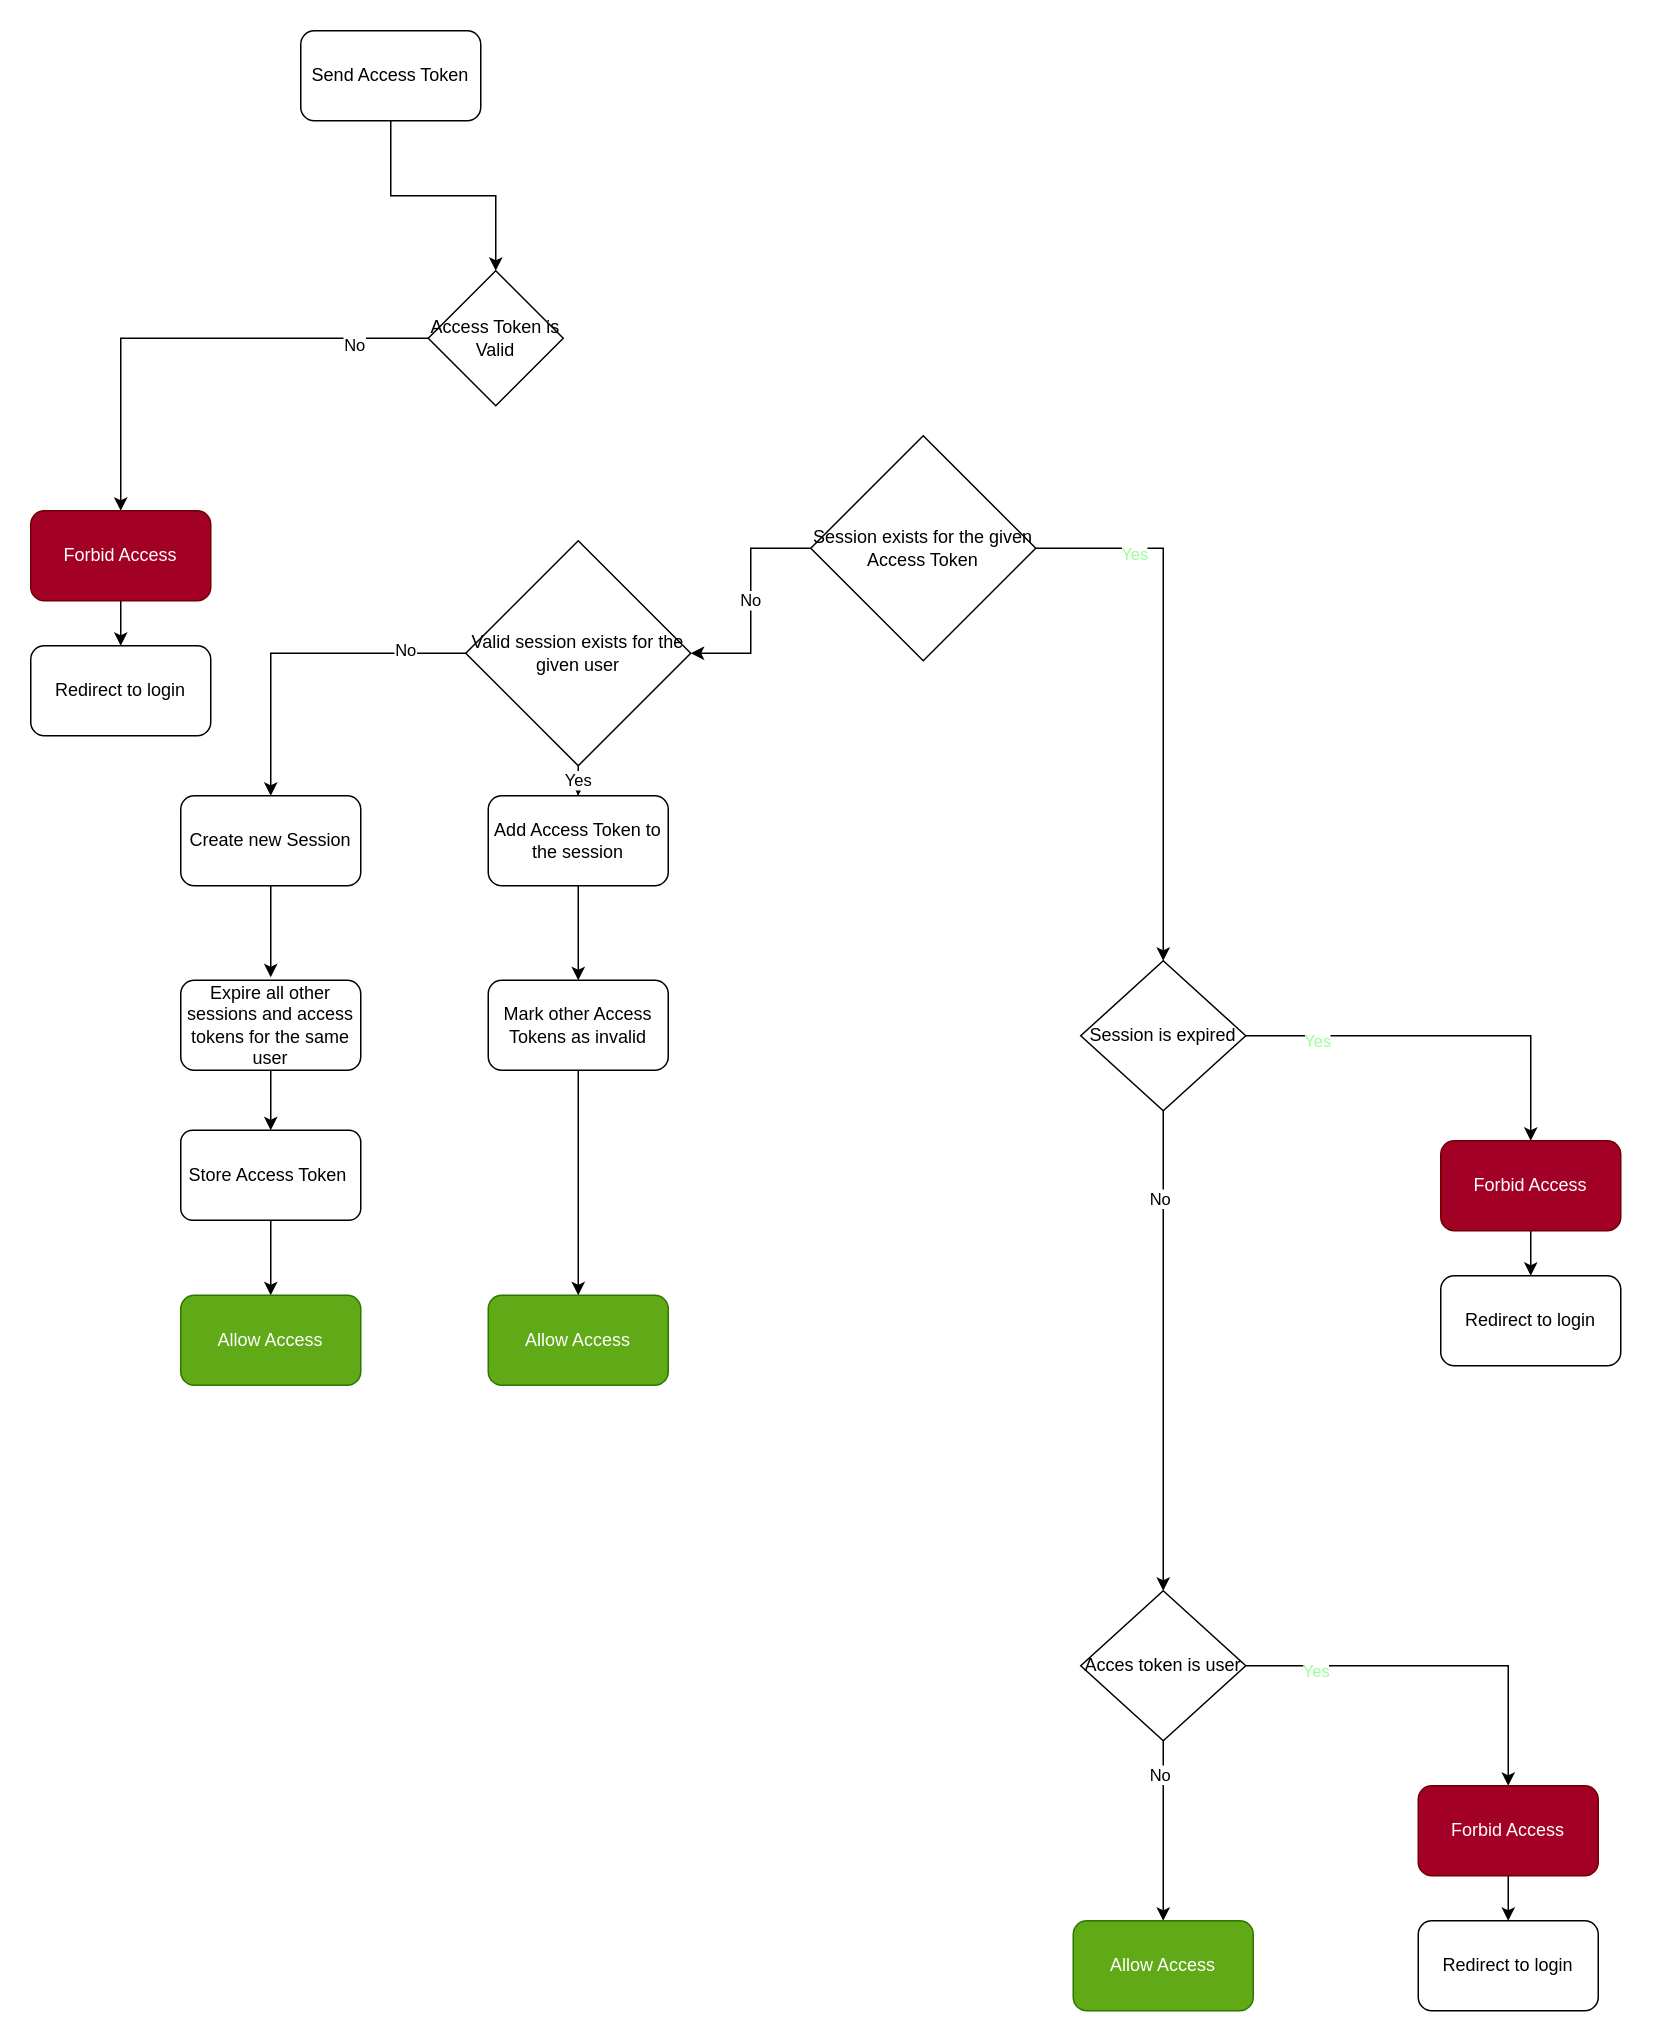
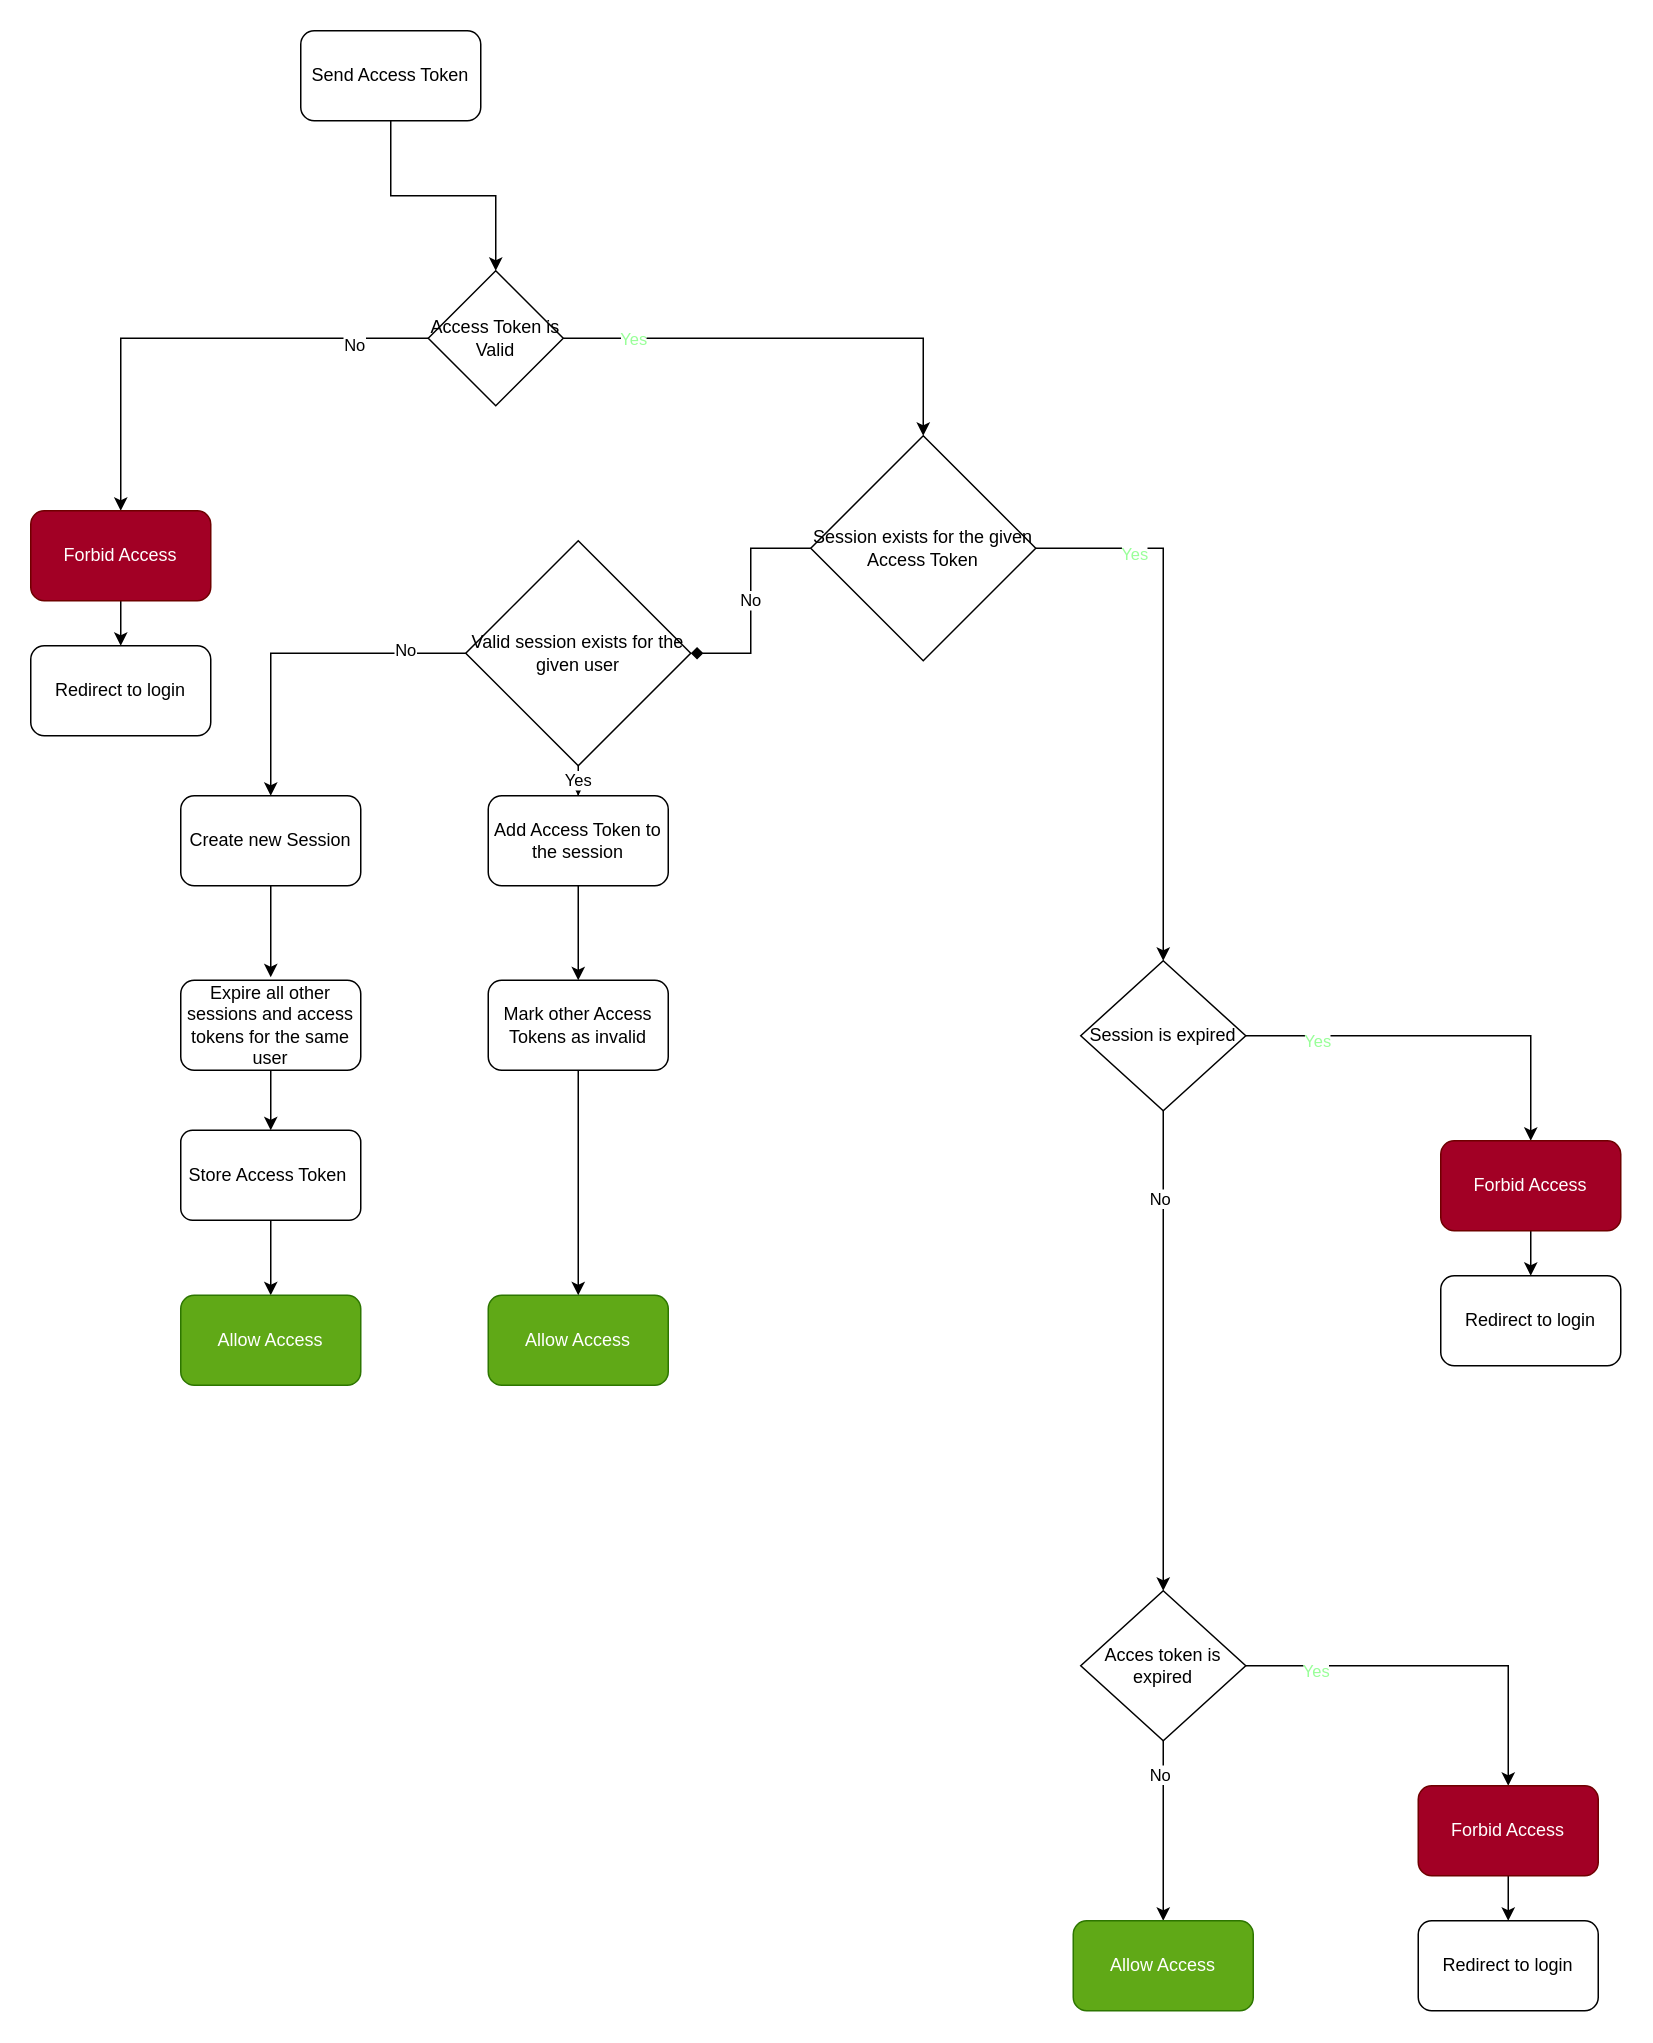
edge "Access Token is Valid" -> "Session exists for the given Access Token": added, label "Yes"
edge "Session exists for the given Access Token" -> "Valid session exists for the given user": arrowhead classic -> diamond
node "Acces token is user": label "Acces token is user" -> "Acces token is expired"
